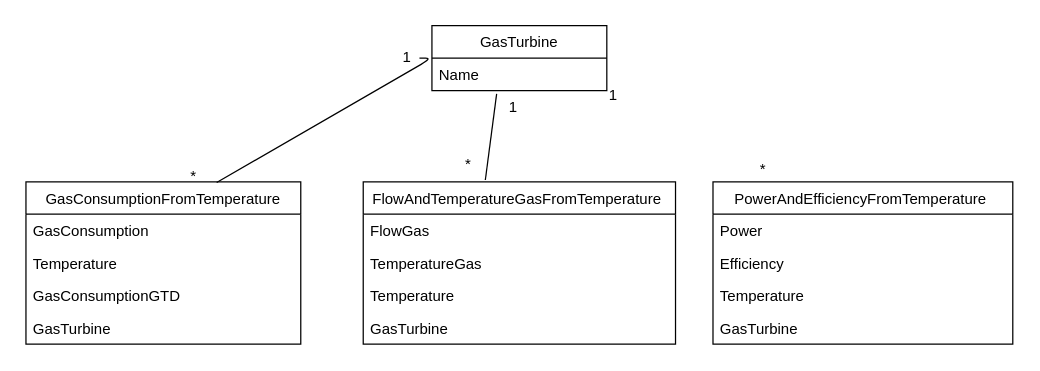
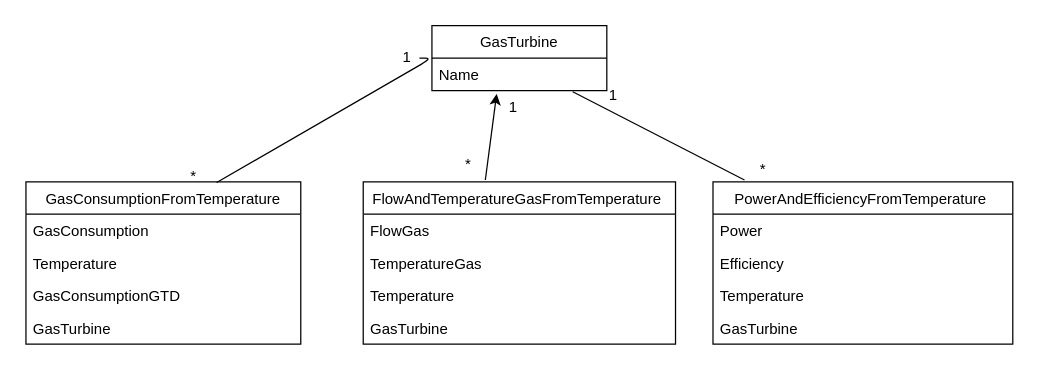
edge "Name" -- "FlowAndTemperatureGasFromTemperature": arrowhead none -> classic
edge "Name" -- "PowerAndEfficiencyFromTemperature": added
